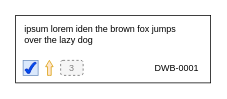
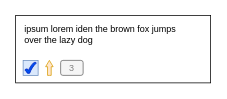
node "3": style dashed -> solid
node "DWB-0001": removed
